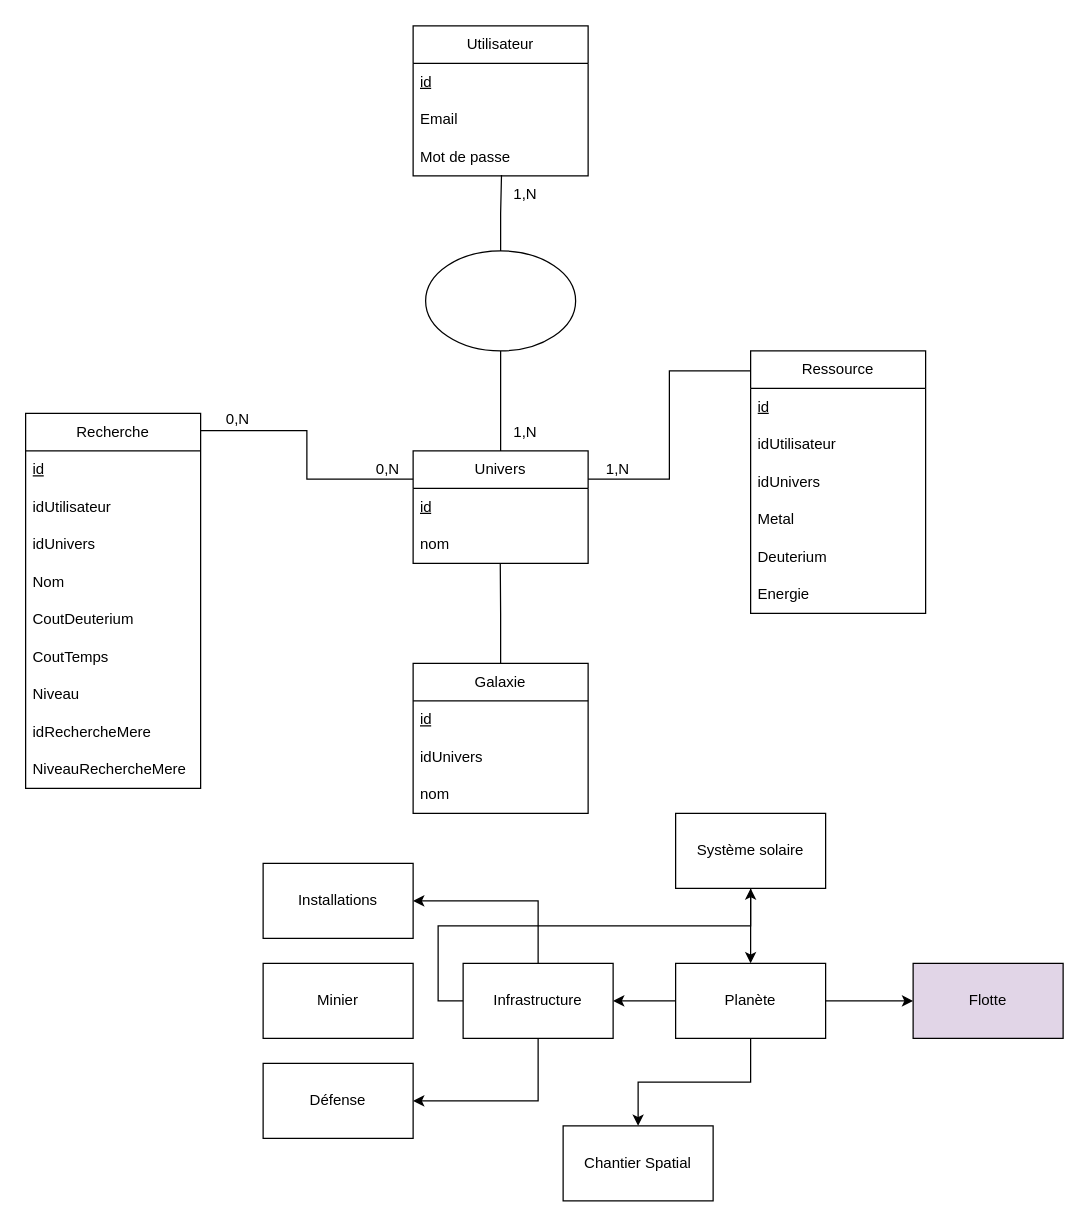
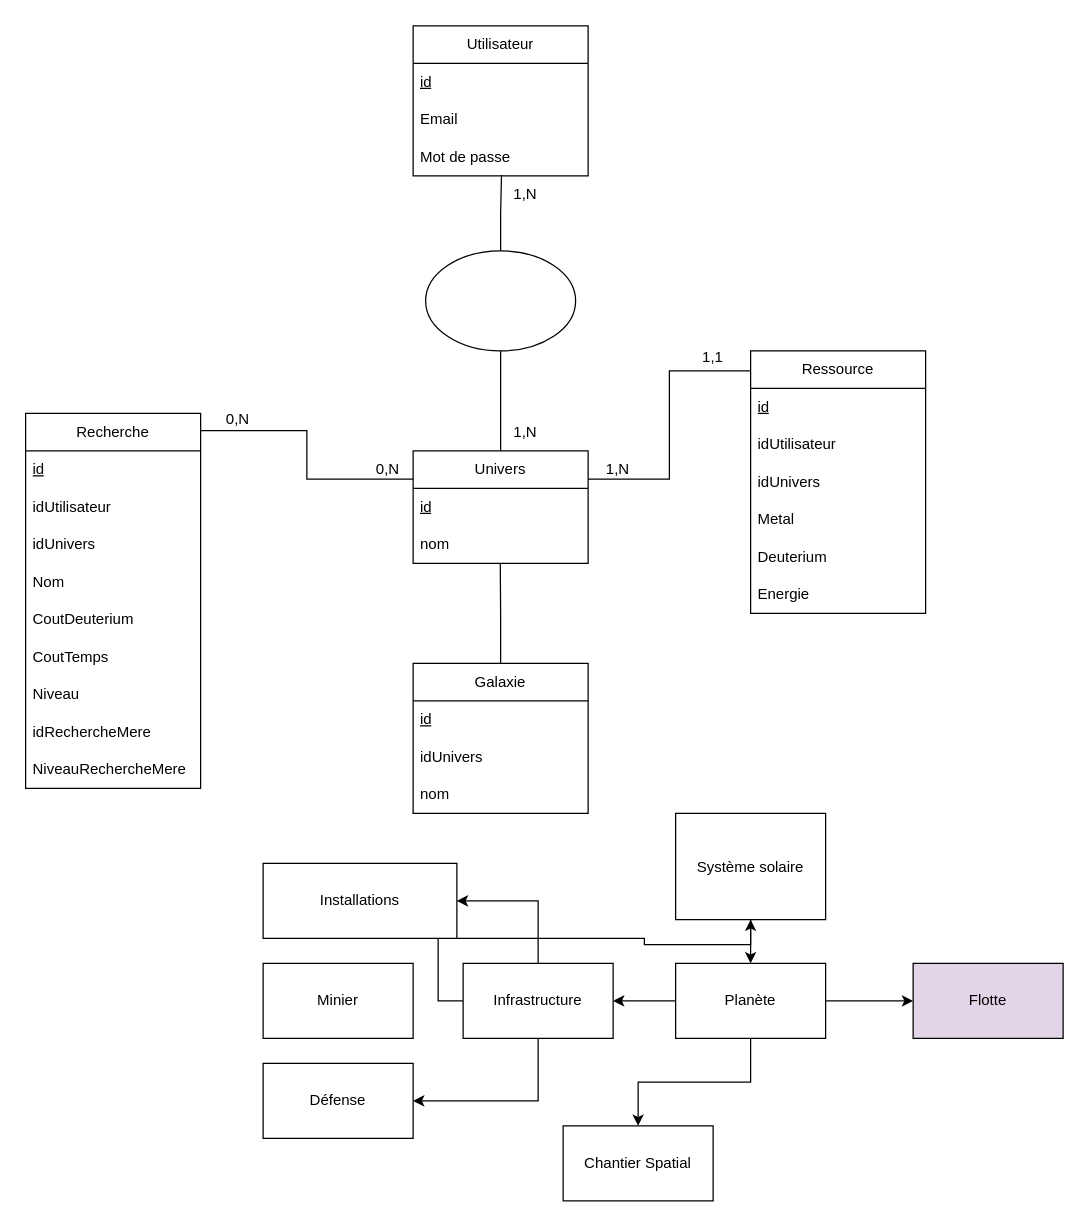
node "1,1": added
node "Système solaire": size 150x75 -> 150x106
node "Installations": size 150x75 -> 194x75
